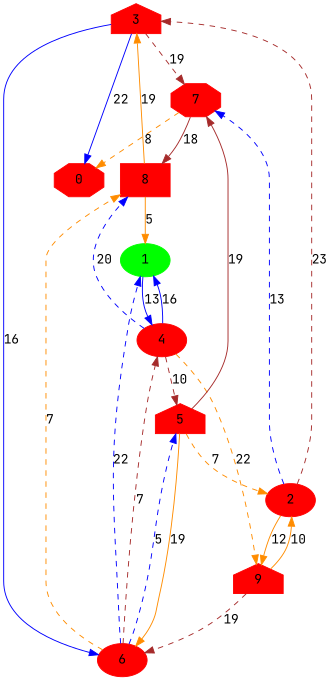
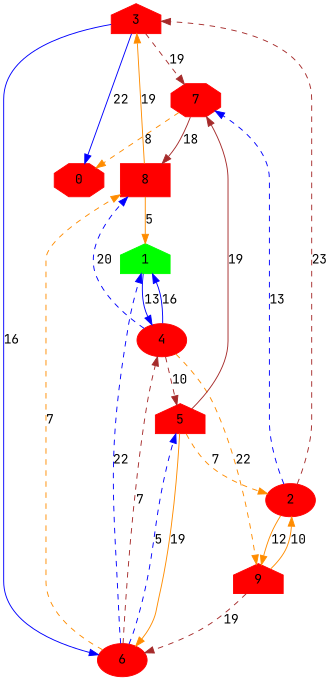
node "1": shape ellipse -> house
